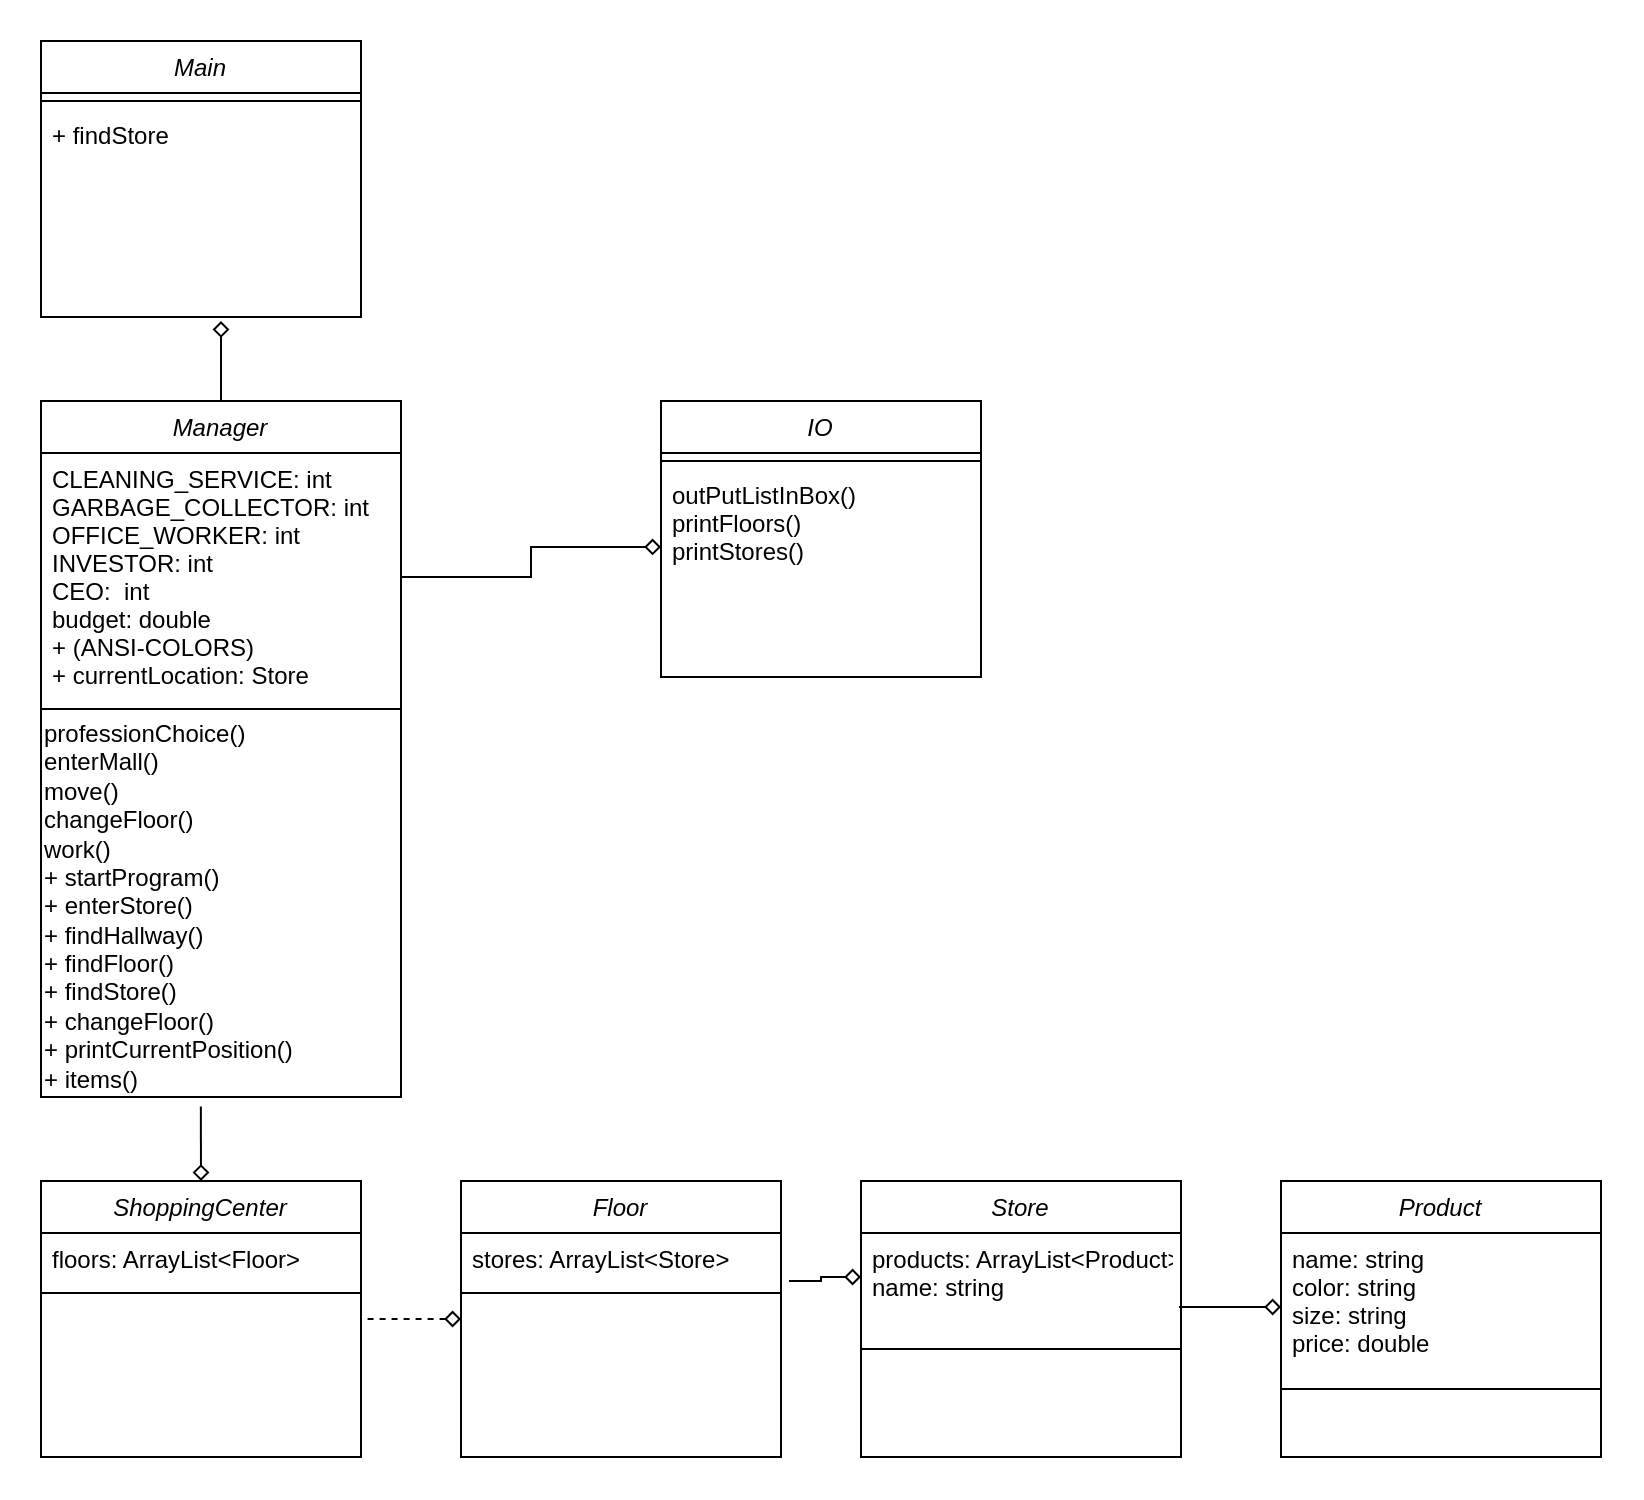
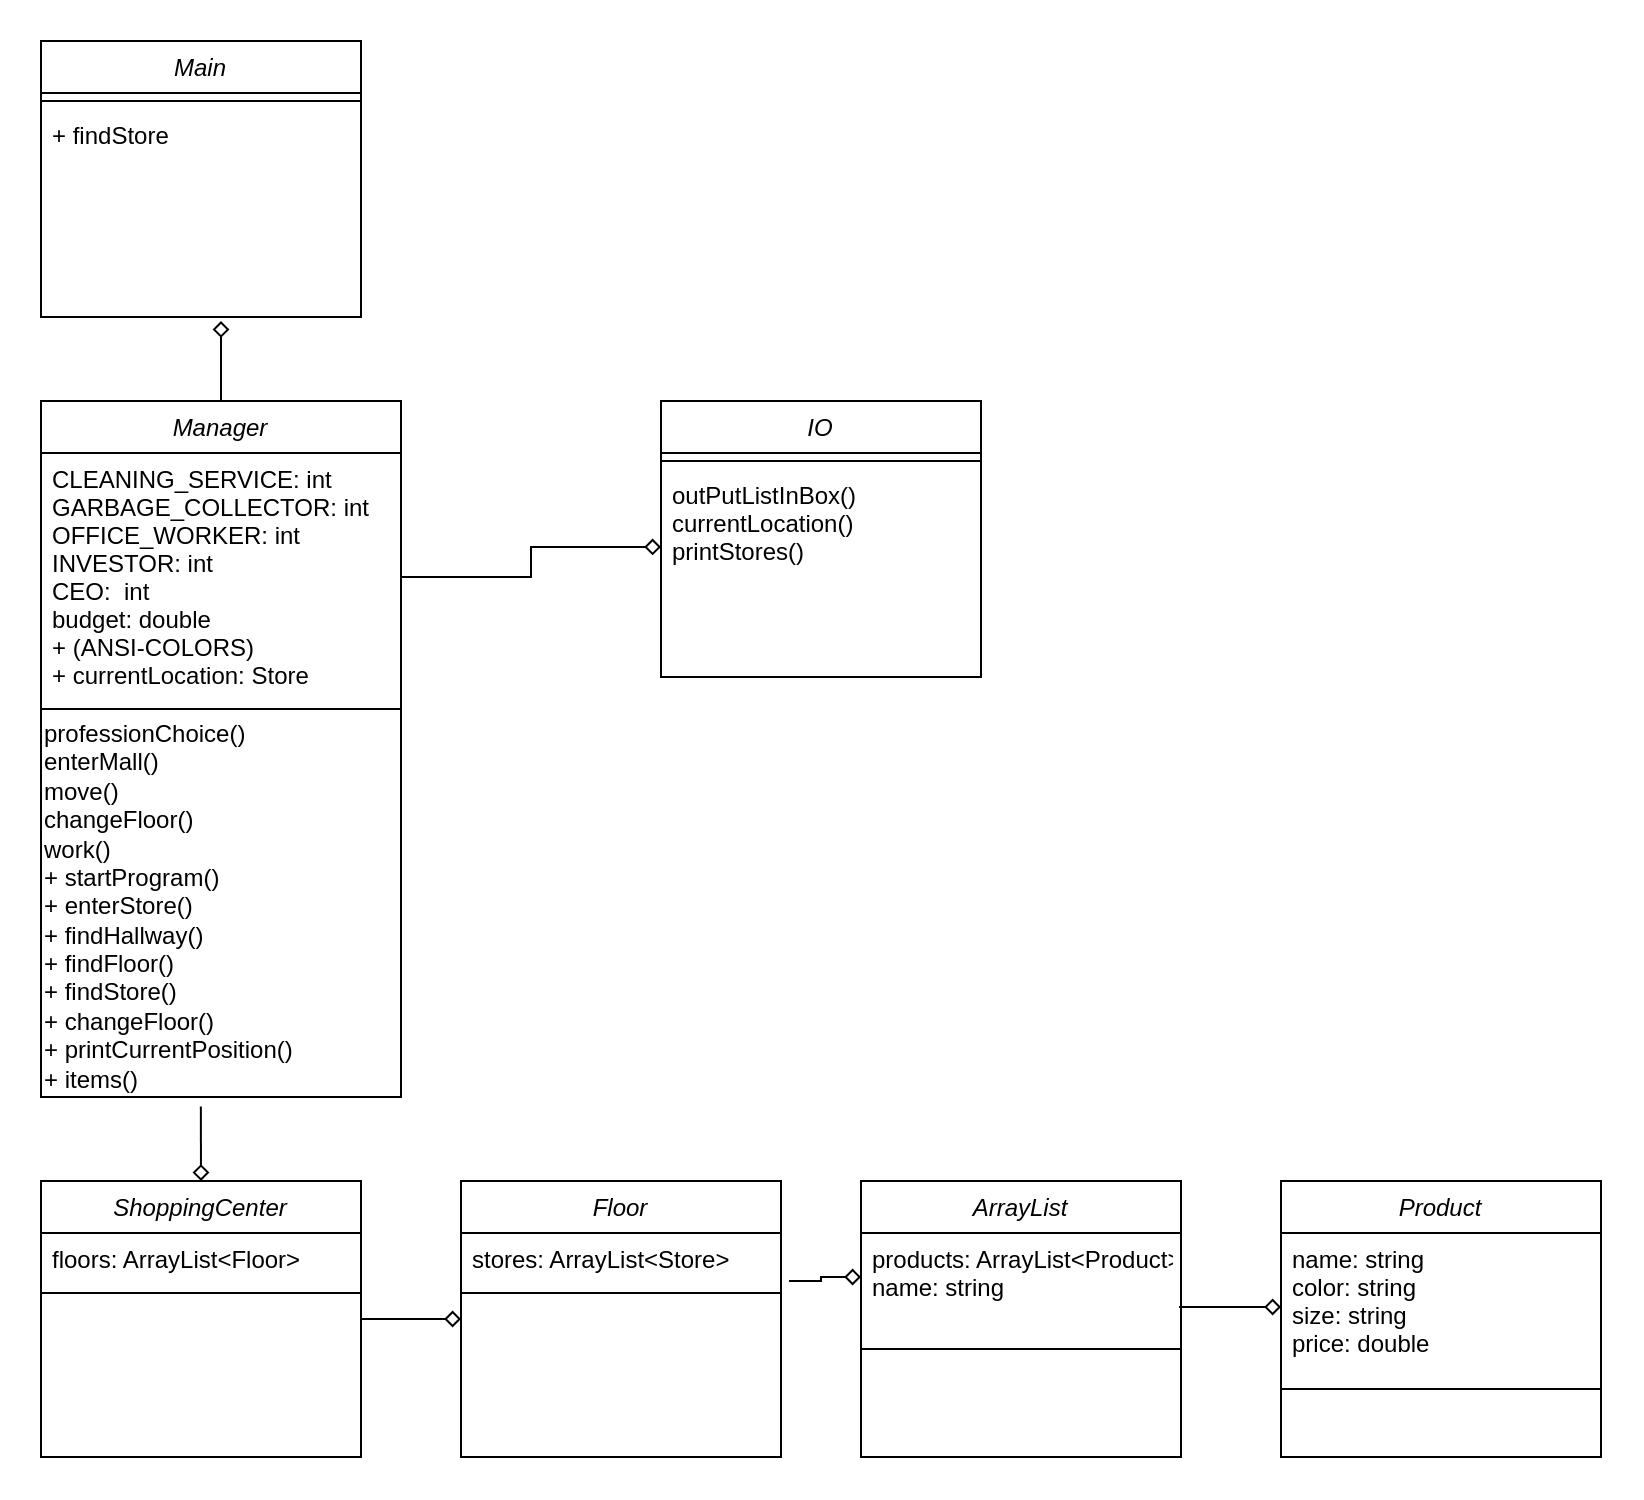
node "outPutListInBox() printFloors() printStores()": label "outPutListInBox() printFloors() printStores()" -> "outPutListInBox() currentLocation() printStores()"
node "Store": label "Store" -> "ArrayList"
edge "ShoppingCenter" -> "Floor": style dashed -> solid
